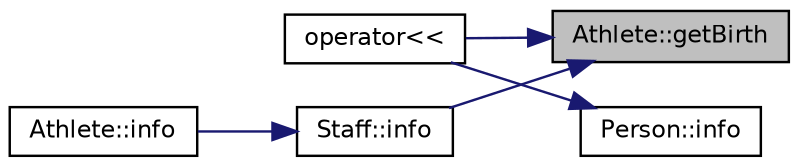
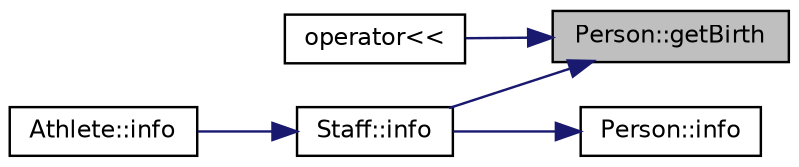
node "Athlete::getBirth": label "Athlete::getBirth" -> "Person::getBirth"
edge "operator<<" -> "Person::info": now "Staff::info" -> "Person::info"
